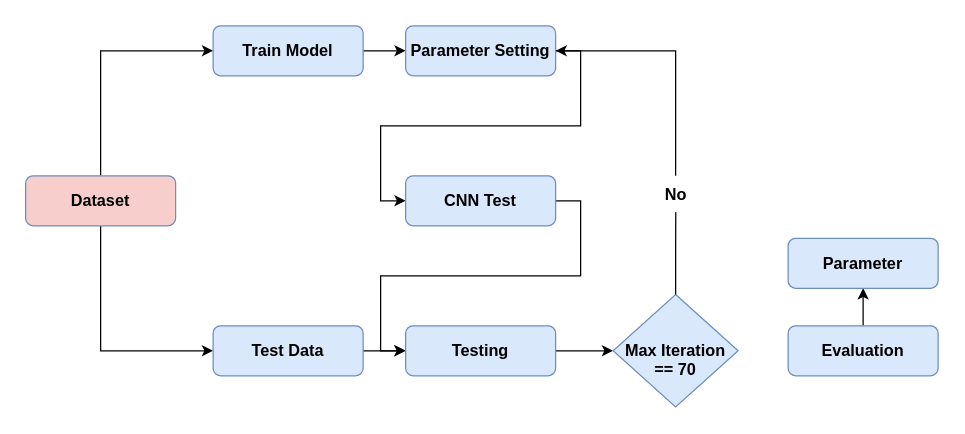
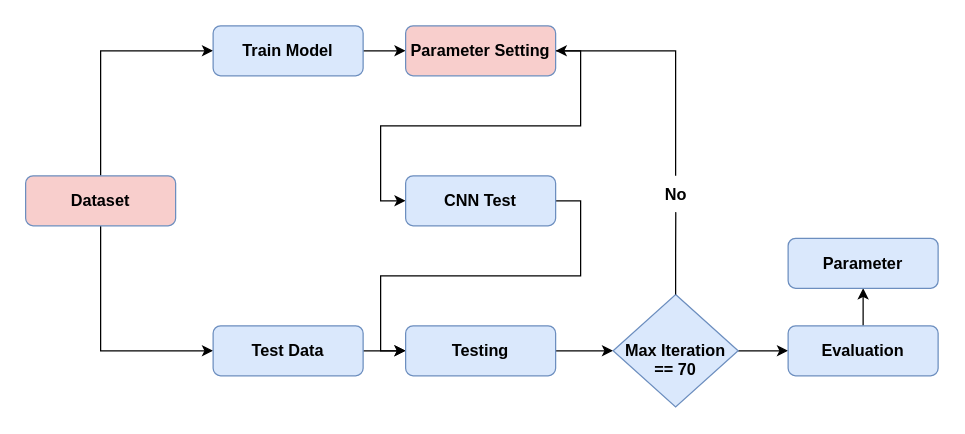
node "Parameter Setting": fillcolor #dae8fc -> #f8cecc
edge "Max Iteration == 70" -> "Evaluation": added
